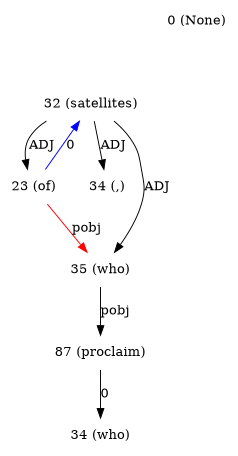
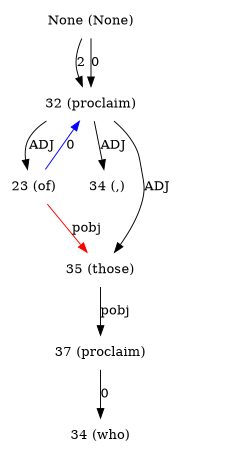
node "None (None)": added
node "0 (None)": removed
node "32 (satellites)": label "32 (satellites)" -> "32 (proclaim)"
node "35 (who)": label "35 (who)" -> "35 (those)"
node "87 (proclaim)": label "87 (proclaim)" -> "37 (proclaim)"
